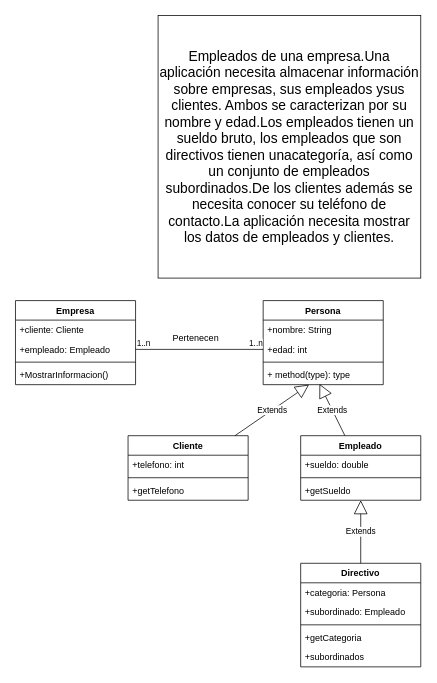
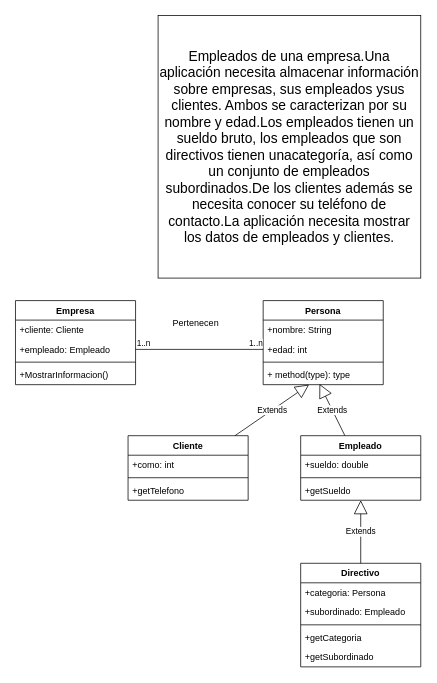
node "Pertenecen": moved (195, 338) -> (195, 323)
node "+telefono: int": label "+telefono: int" -> "+como: int"
node "+subordinados": label "+subordinados" -> "+getSubordinado"
